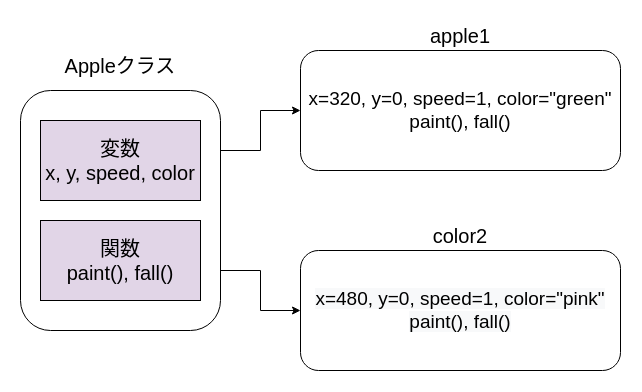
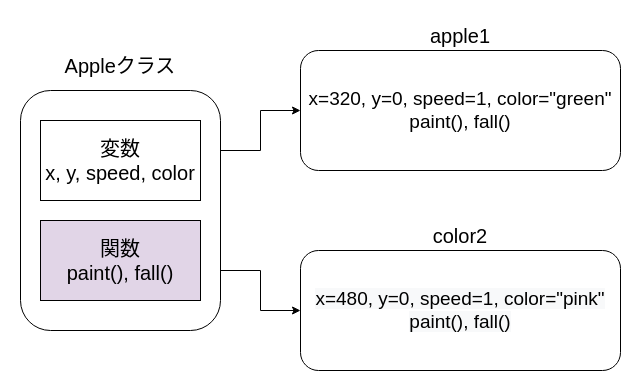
node "変数 x, y, speed, color": fillcolor #e1d5e7 -> #ffffff
